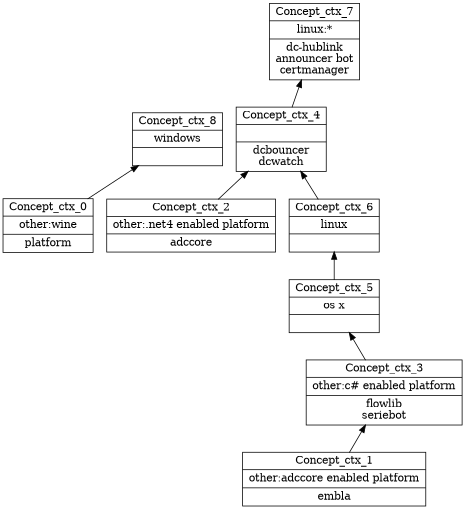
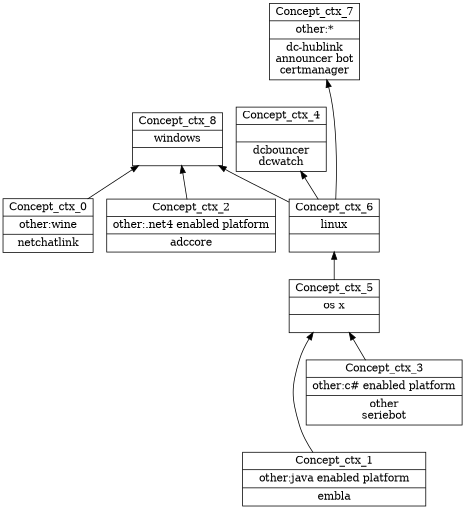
node "Concept_ctx_7": text "linux:*" -> "other:*"
edge "Concept_ctx_4" -> "Concept_ctx_7": now "Concept_ctx_6" -> "Concept_ctx_7"
edge "Concept_ctx_6" -> "Concept_ctx_8": added
edge "Concept_ctx_2" -> "Concept_ctx_4": now "Concept_ctx_2" -> "Concept_ctx_8"
node "Concept_ctx_0": text "platform" -> "netchatlink"
node "Concept_ctx_3": text "flowlib" -> "other"
edge "Concept_ctx_1" -> "Concept_ctx_3": now "Concept_ctx_1" -> "Concept_ctx_5"
node "Concept_ctx_1": text "other:adccore enabled platform" -> "other:java enabled platform"
